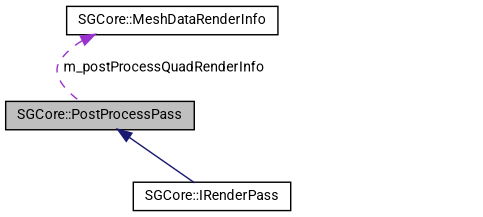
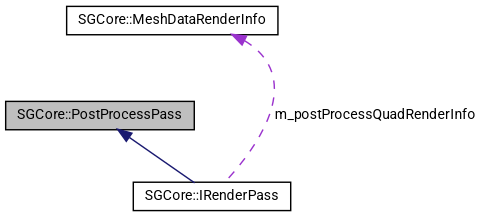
edge "SGCore::PostProcessPass" -> "SGCore::MeshDataRenderInfo": now "SGCore::IRenderPass" -> "SGCore::MeshDataRenderInfo"
